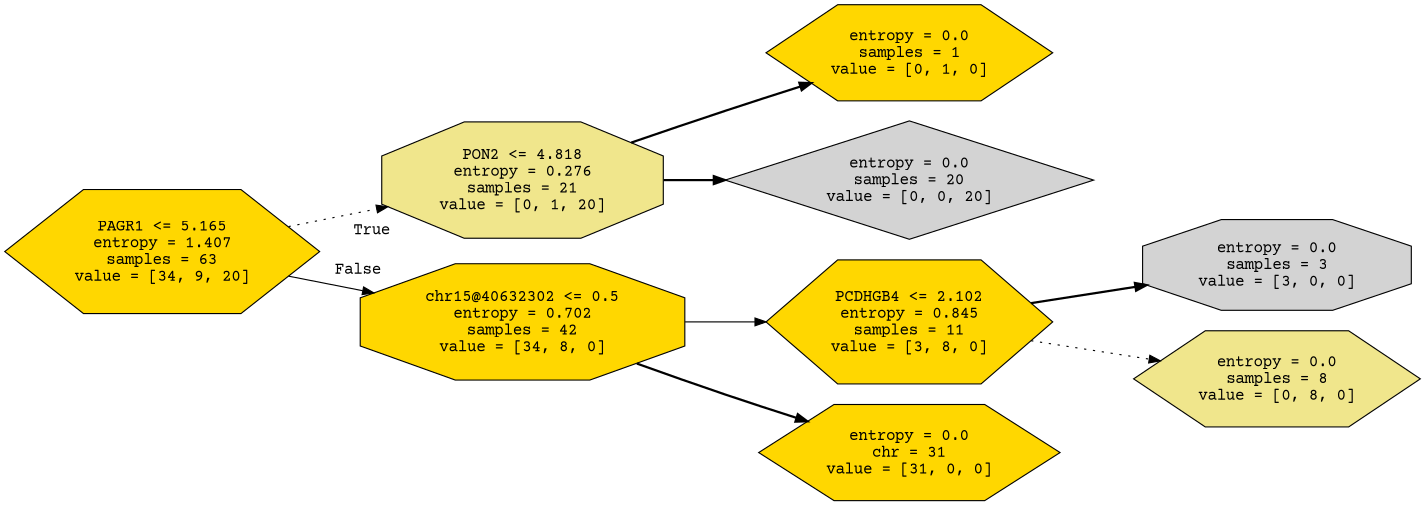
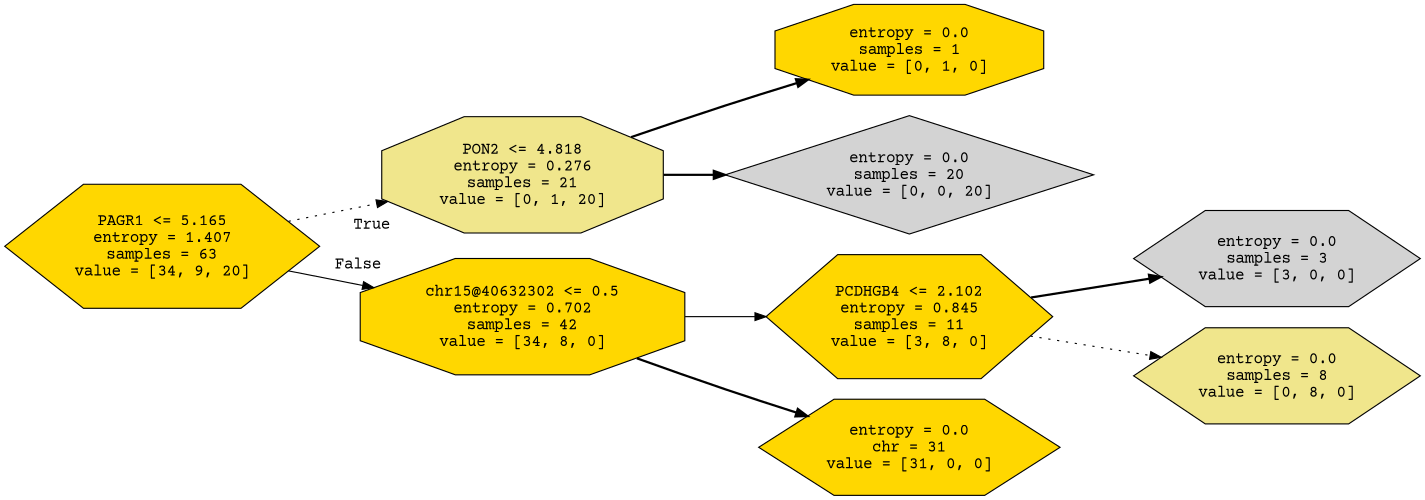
node "entropy = 0.0 samples = 1 value = [0, 1, 0]": shape hexagon -> octagon
node "entropy = 0.0 samples = 3 value = [3, 0, 0]": shape octagon -> hexagon
